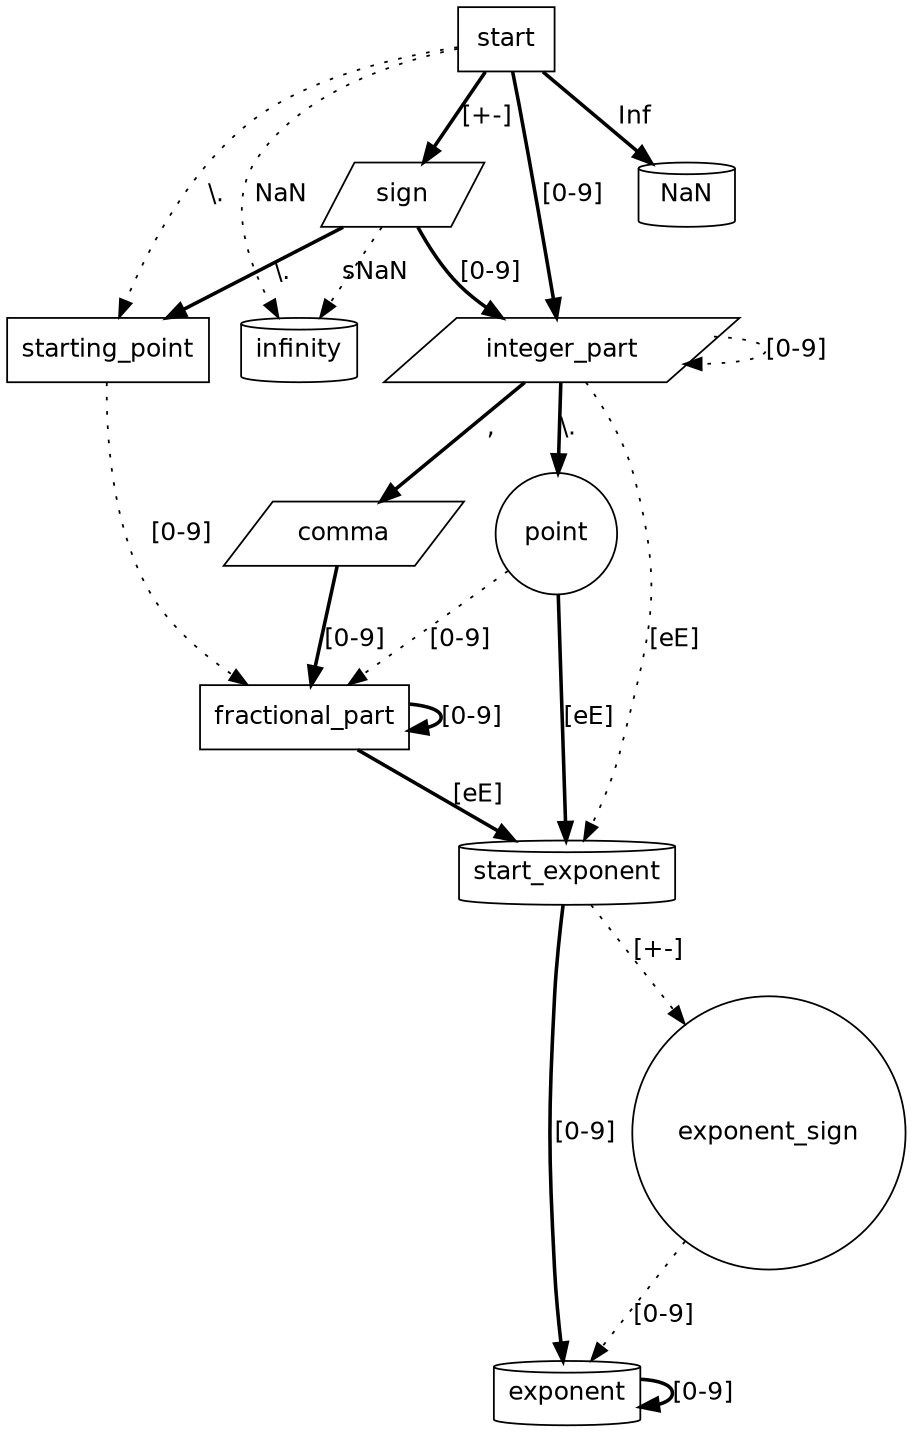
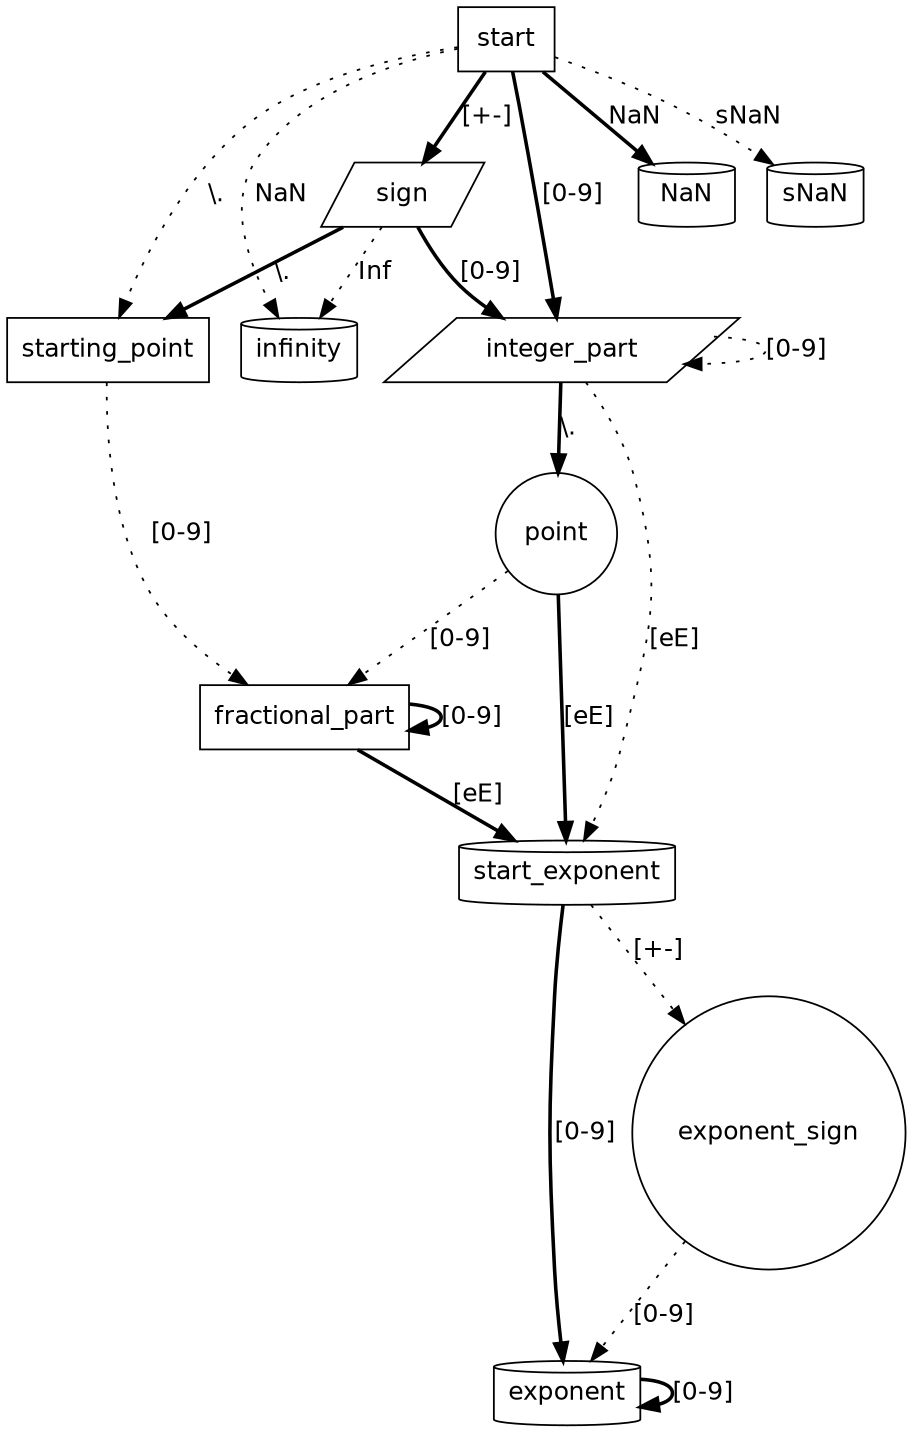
edge "start" -> "NaN": label "Inf" -> "NaN"
node "sNaN": added
edge "sign" -> "infinity": label "sNaN" -> "Inf"
node "comma": removed
